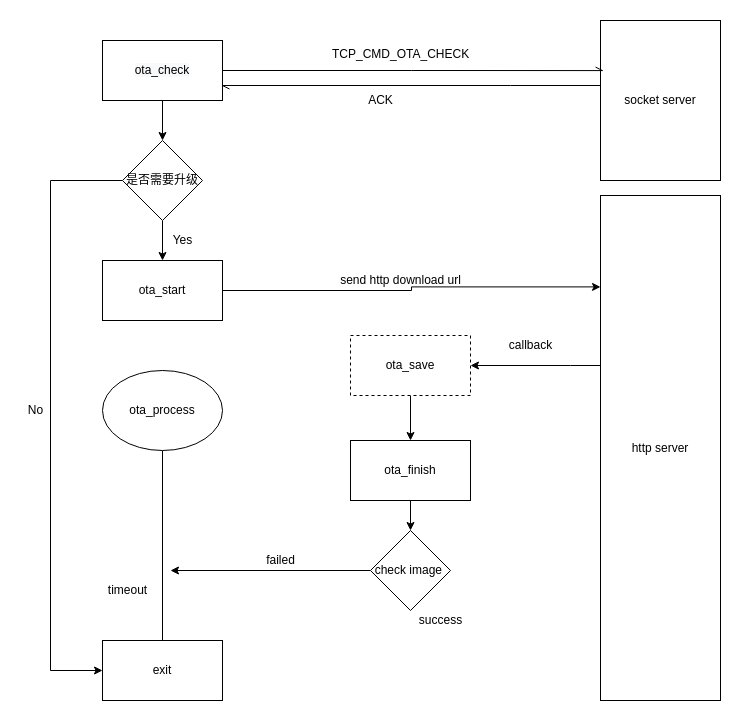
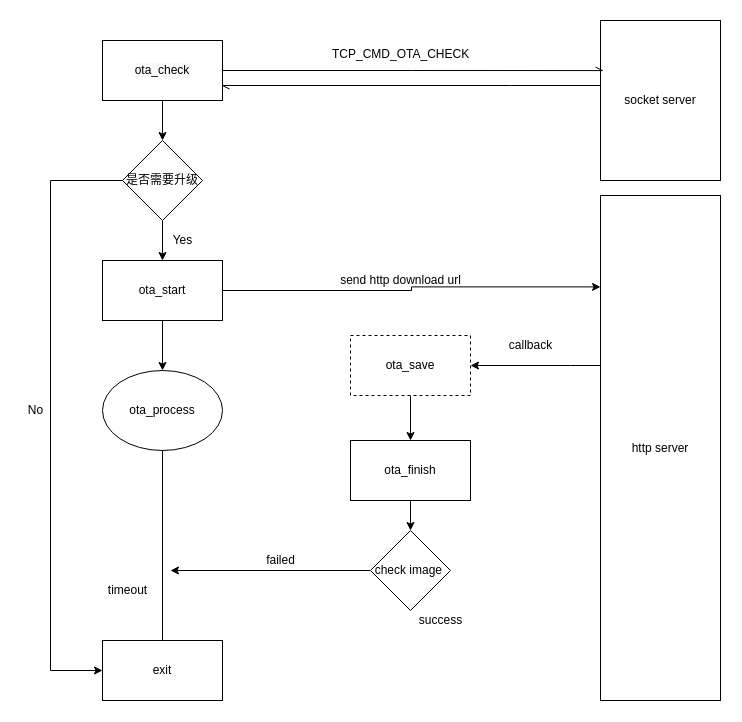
node "ACK": removed
edge "ota_start" -> "ota_process": added
